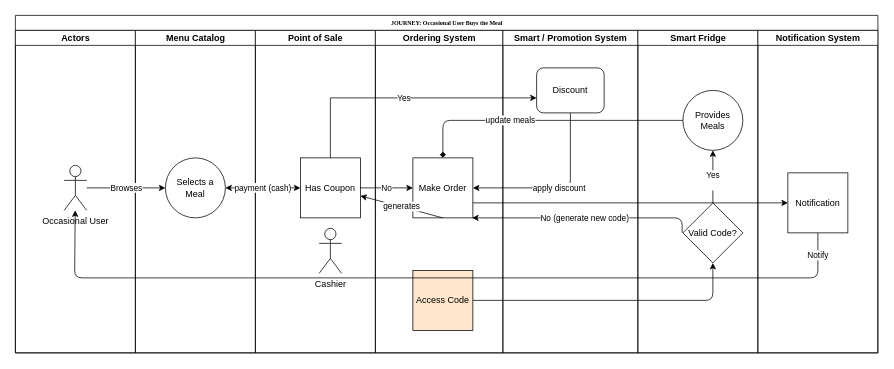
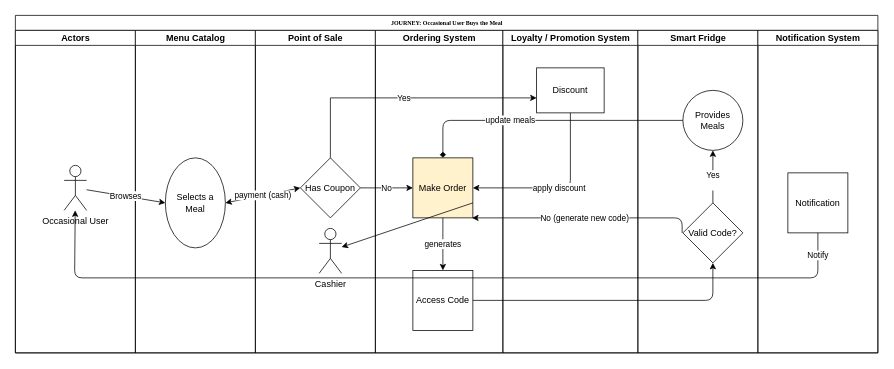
node "Smart / Promotion System": label "Smart / Promotion System" -> "Loyalty / Promotion System"
node "Discount": shape rounded rectangle -> rectangle
node "Selects a Meal": size 60x60 -> 60x90
node "Has Coupon": shape rectangle -> diamond
node "Make Order": fillcolor #ffffff -> #fff2cc
edge "Make Order" -> "Notification": now "Make Order" -> "Cashier"
edge "Make Order" -> "Has Coupon": now "Make Order" -> "Access Code"
node "Access Code": fillcolor #ffe6cc -> #ffffff
